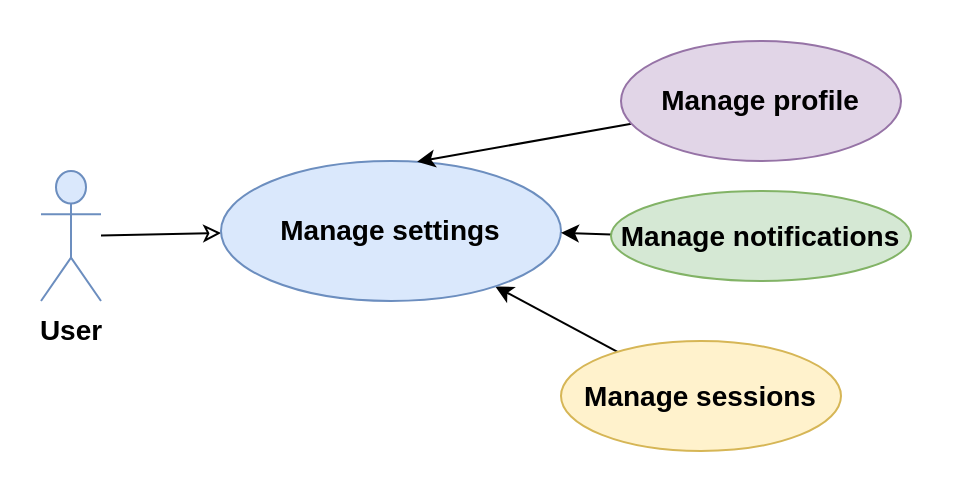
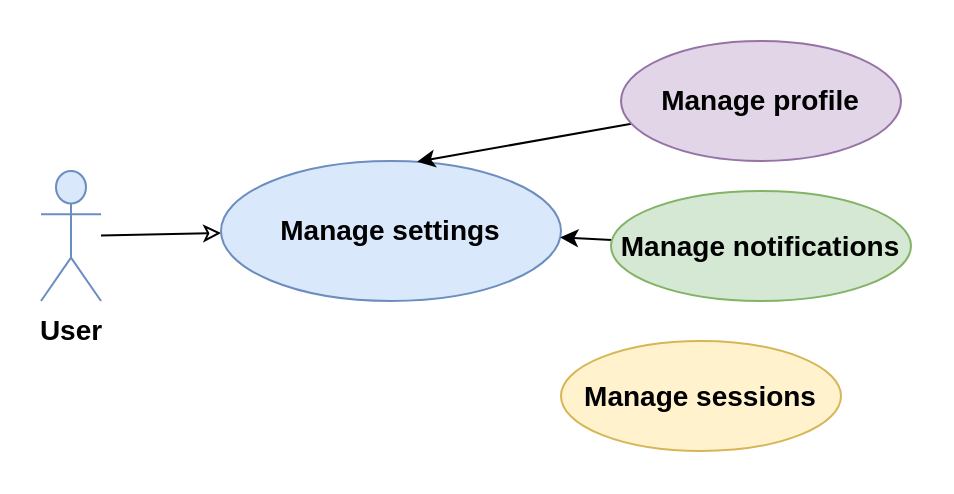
node "Manage notifications": size 300x90 -> 300x110
edge "Manage sessions" -> "Manage settings": removed
